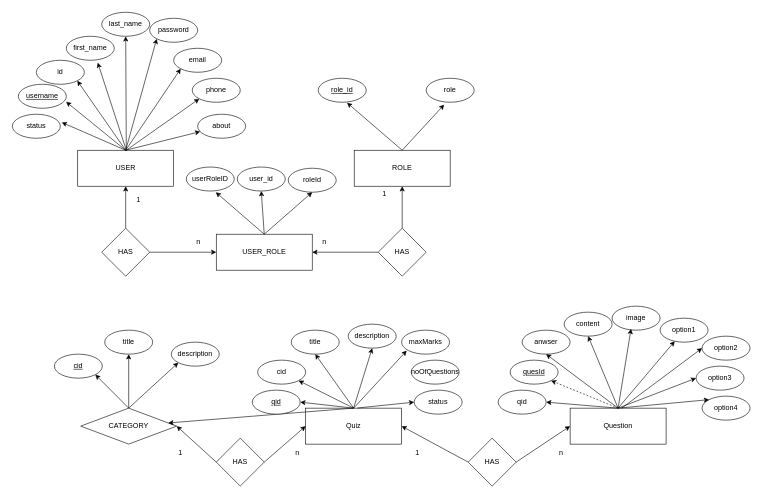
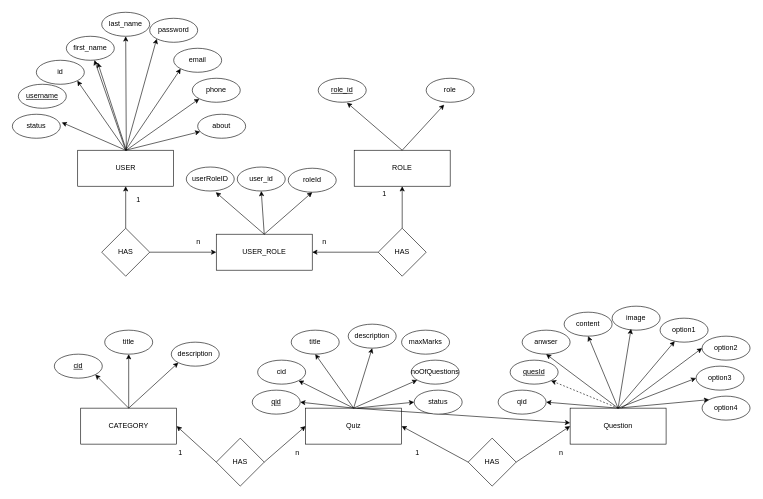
edge "USER" -> "username": now "USER" -> "first_name"
edge "Quiz" -> "maxMarks": now "Quiz" -> "Question"
edge "Quiz" -> "CATEGORY": now "Quiz" -> "noOfQuestions"
node "CATEGORY": shape diamond -> rectangle
